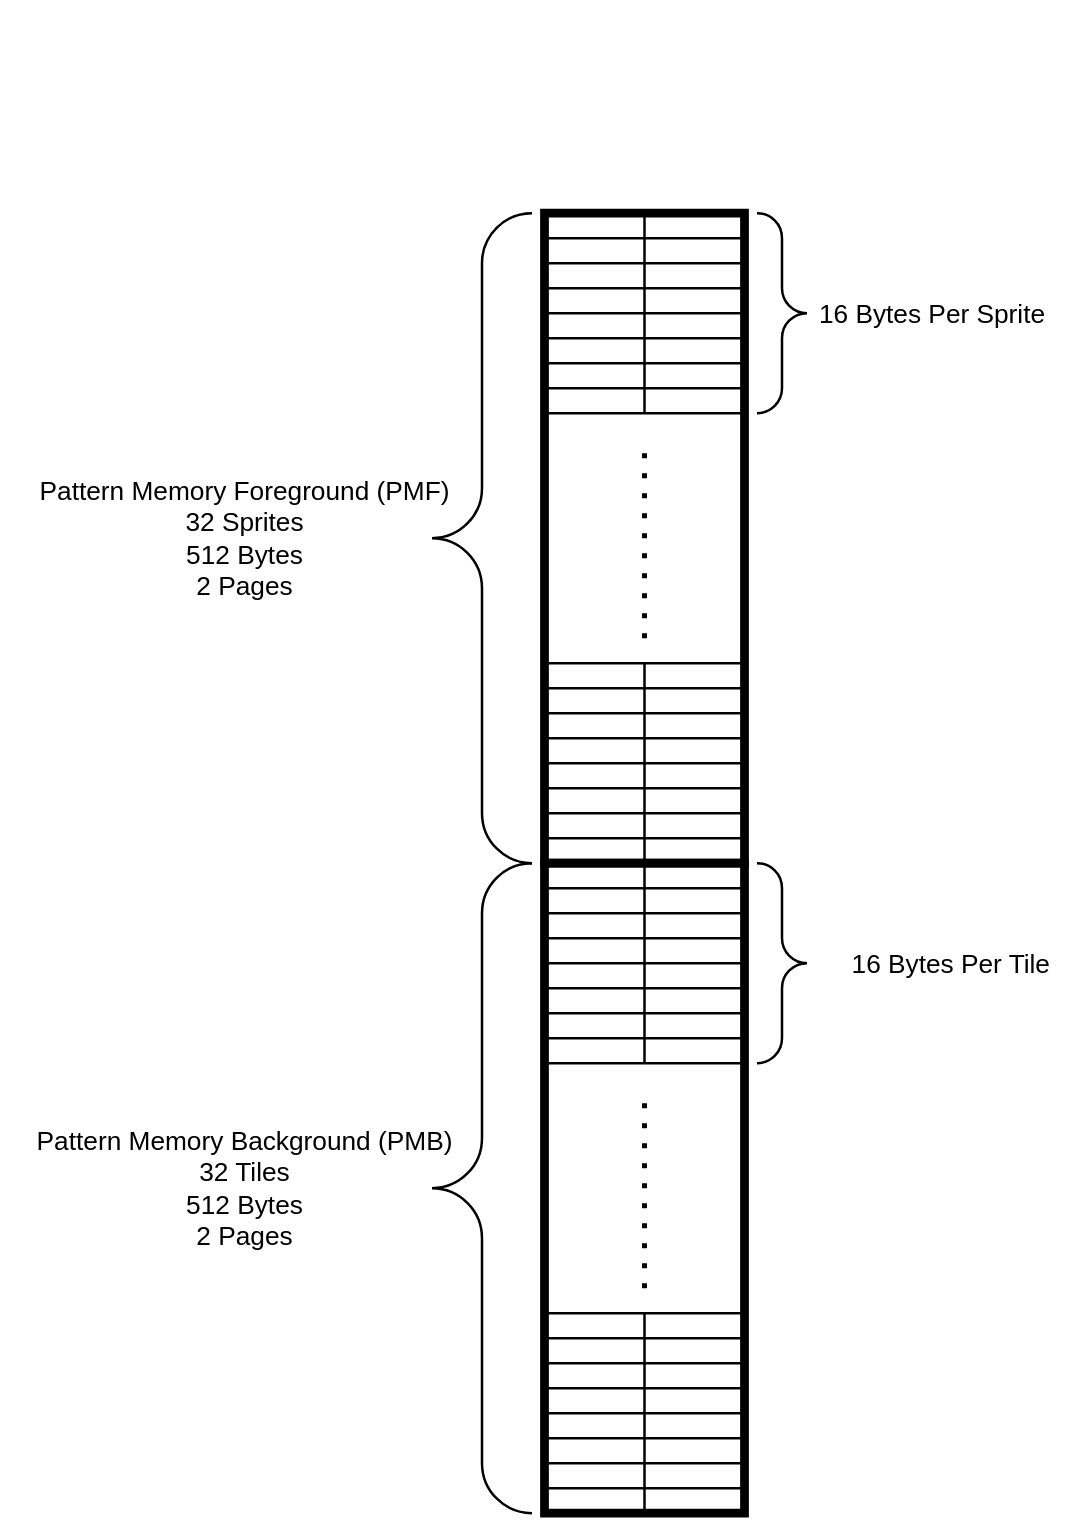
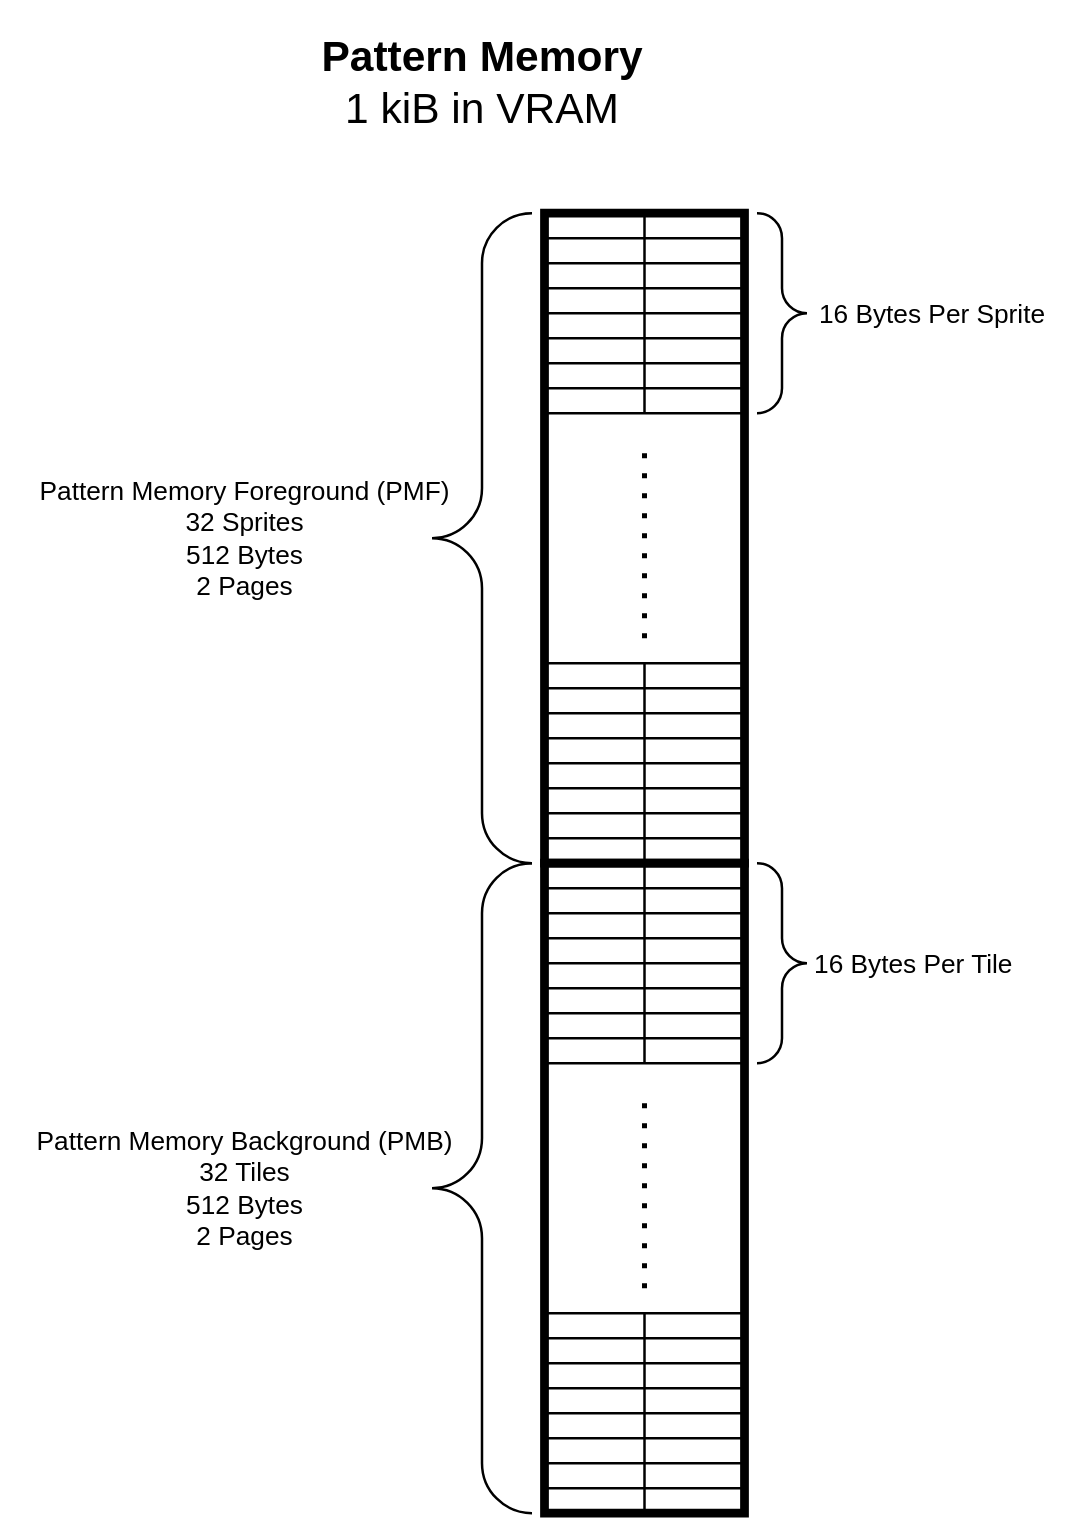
node "Pattern Memory1 kiB in VRAM": added
node "16 Bytes Per Tile": moved (951, 963) -> (913, 963)
